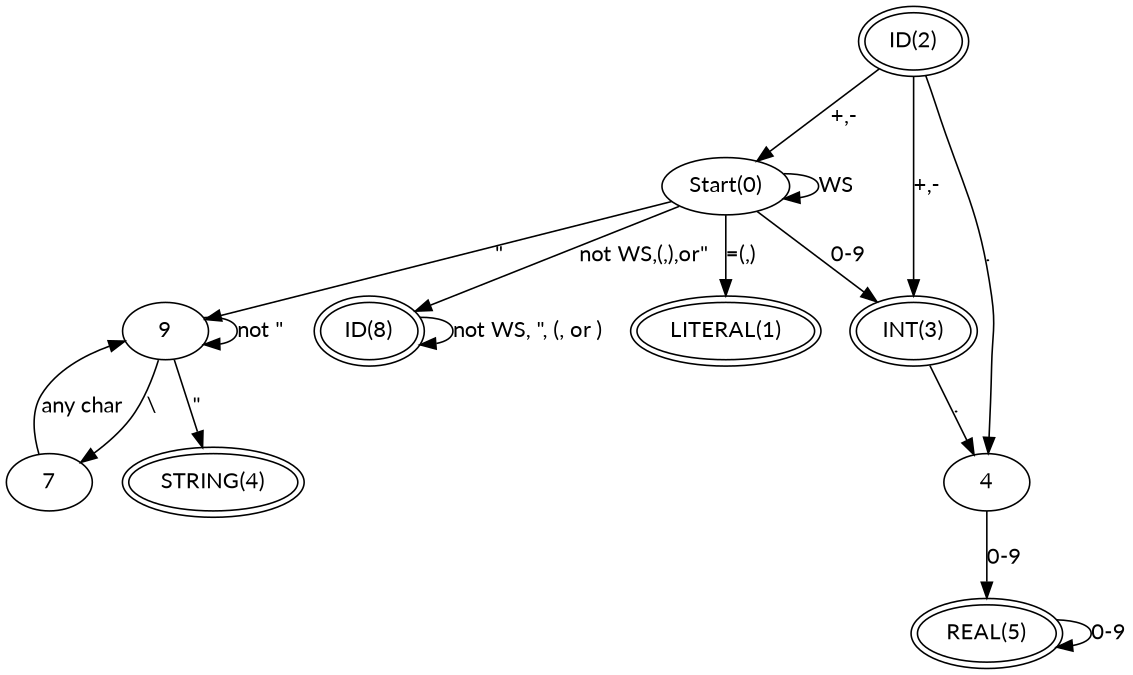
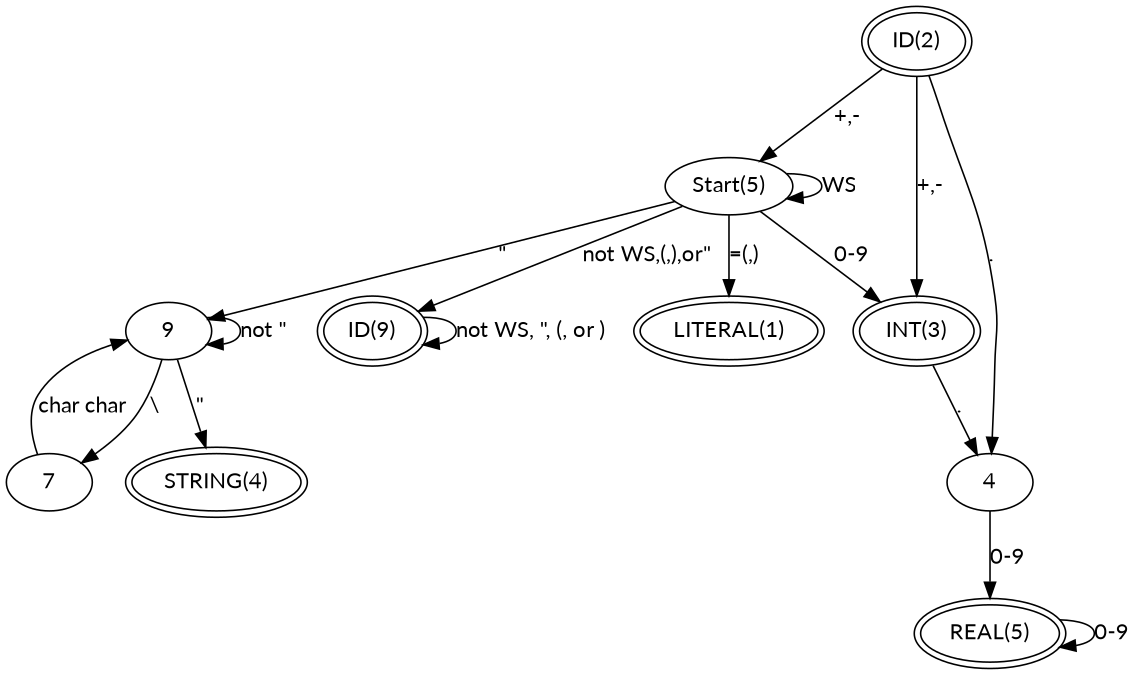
node "Start(0)": label "Start(0)" -> "Start(5)"
node "ID(8)": label "ID(8)" -> "ID(9)"
edge "7" -> "9": label "any char" -> "char char"
